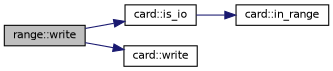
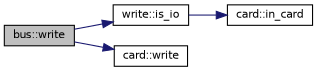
node "card::is_io": label "card::is_io" -> "write::is_io"
node "card::in_range": label "card::in_range" -> "card::in_card"
node "range::write": label "range::write" -> "bus::write"
